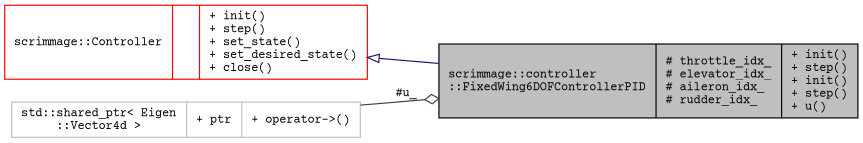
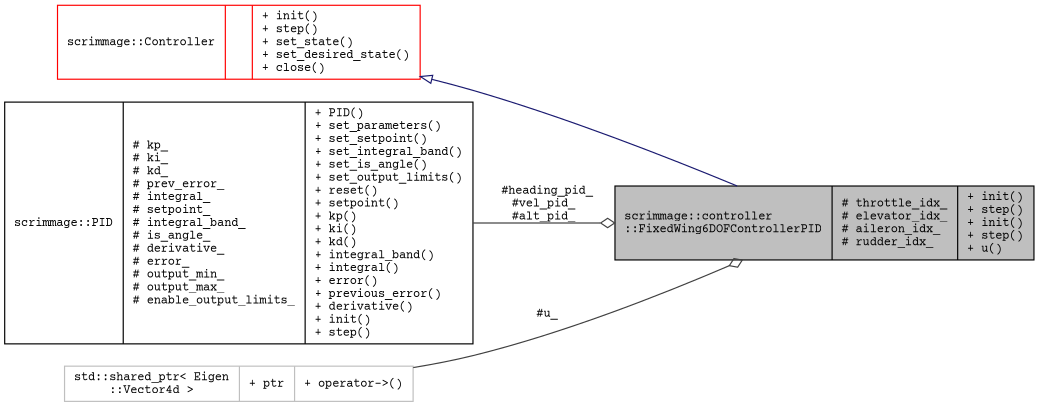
node "scrimmage::PID": added
